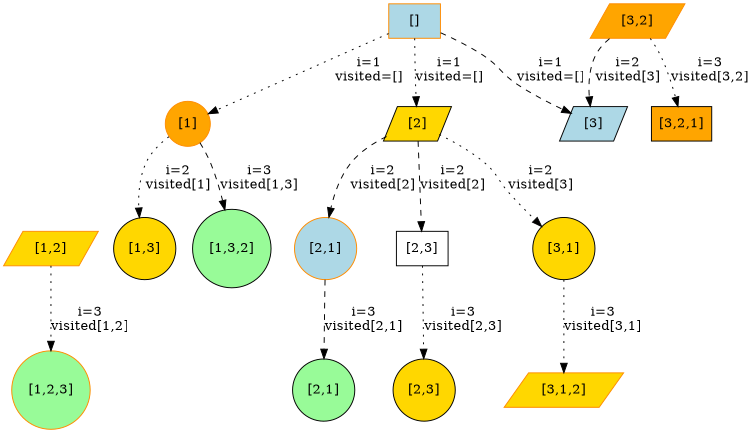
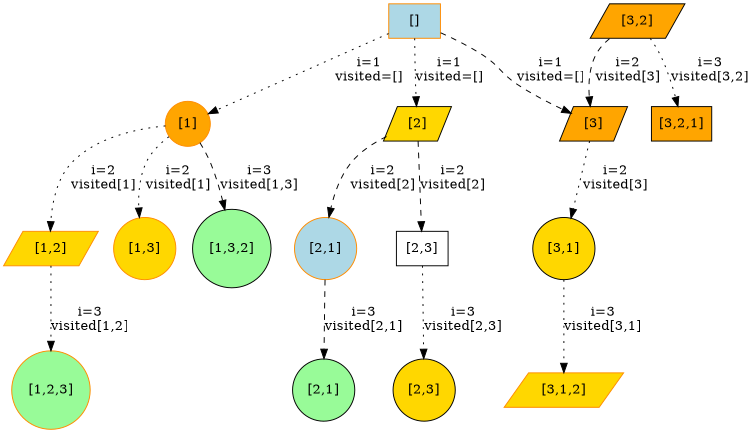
node "[3,2]": color darkorange -> black
node "[3]": fillcolor lightblue -> orange
edge "[1]" -> "[1,2]": added, label "i=2 visited[1]"
edge "[2]" -> "[3,1]": now "[3]" -> "[3,1]"
node "[1,3]": color black -> darkorange
